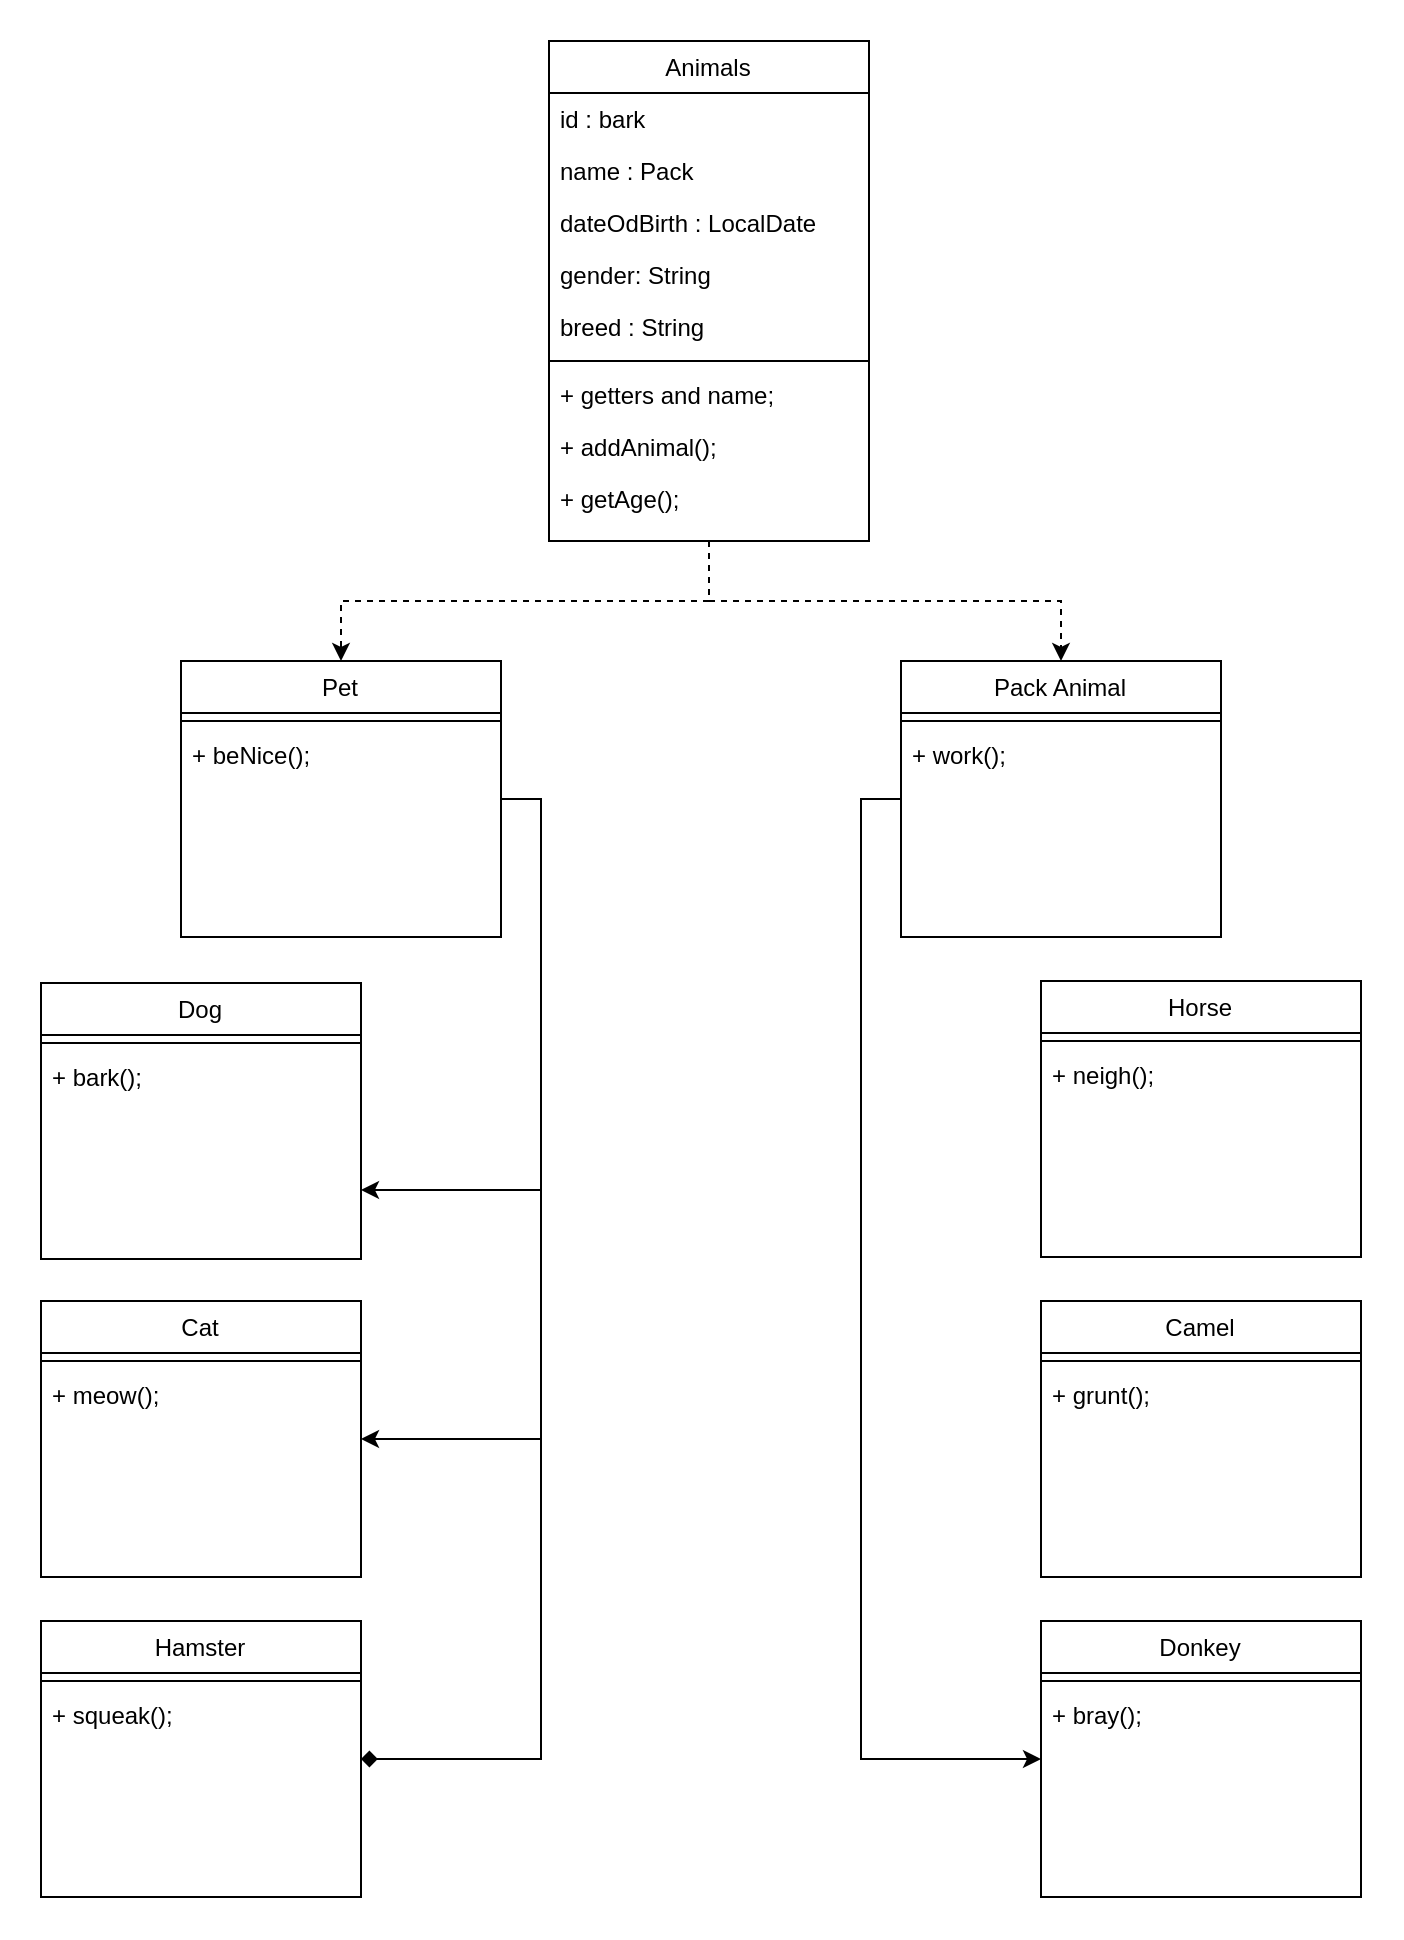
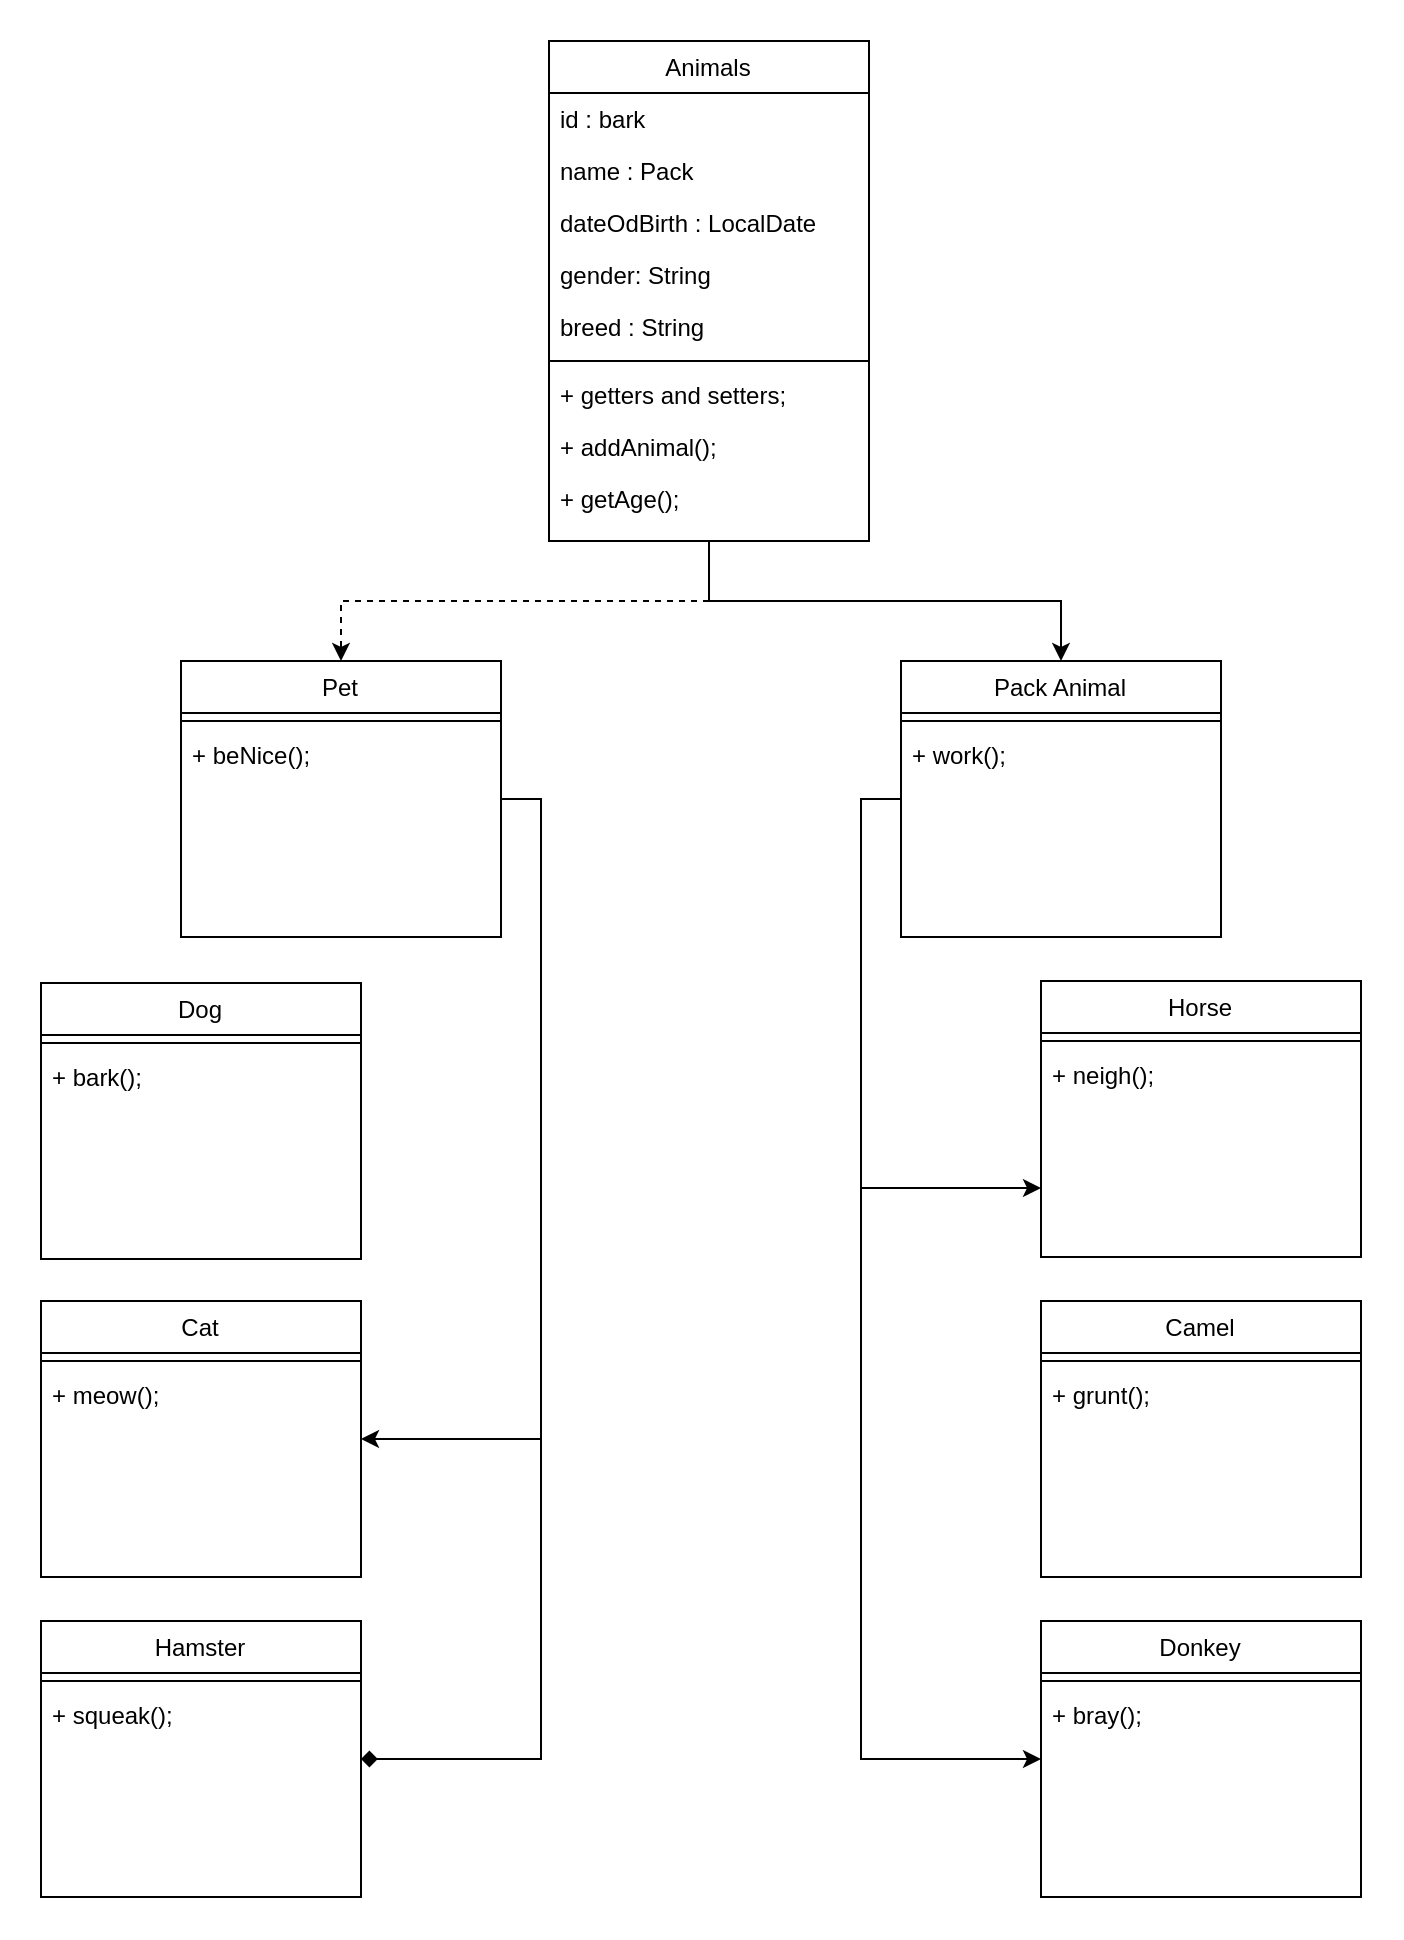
node "+ getters and name;": label "+ getters and name;" -> "+ getters and setters;"
edge "Animals" -> "Pack Animal": style dashed -> solid
edge "Pack Animal" -> "Horse": added
edge "Pet" -> "Dog": removed
